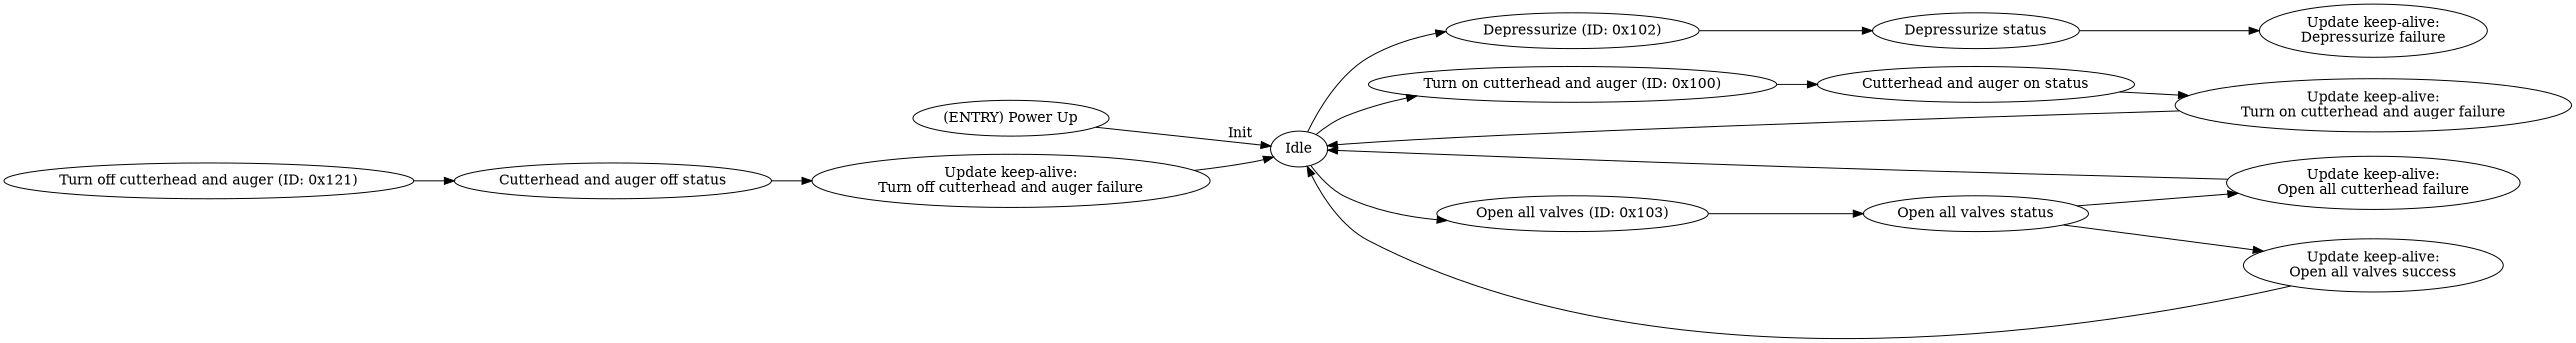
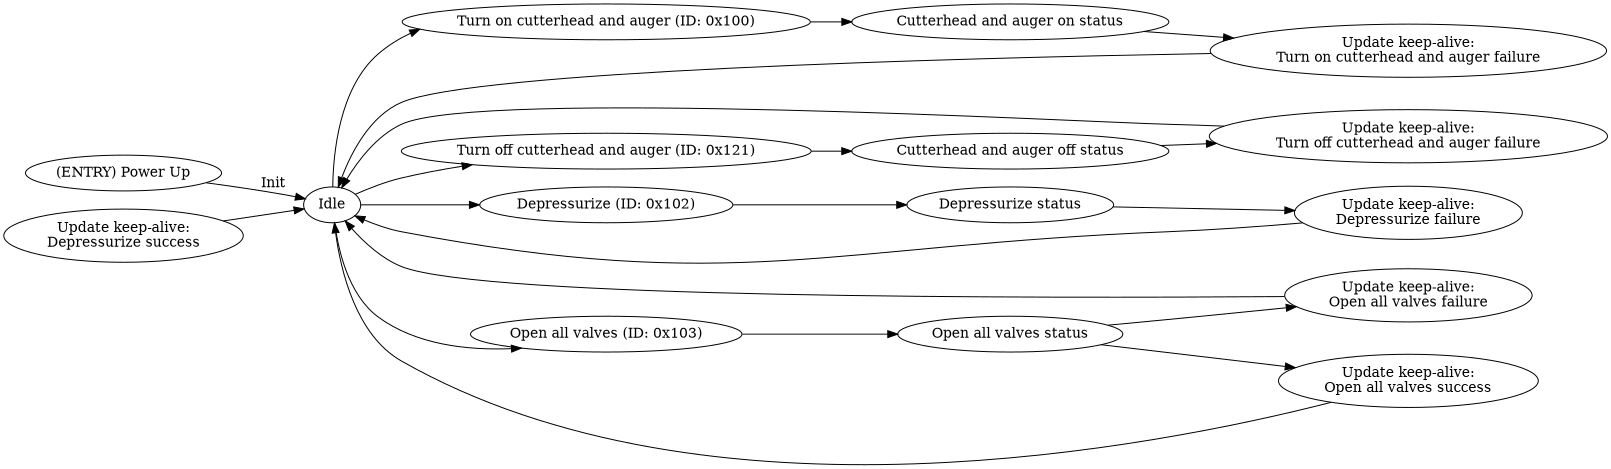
edge "Idle" -> "Turn off cutterhead and auger (ID: 0x121)": added
node "Update keep-alive: Open all cutterhead failure": label "Update keep-alive: Open all cutterhead failure" -> "Update keep-alive: Open all valves failure"
node "Update keep-alive: Depressurize success": added
edge "Update keep-alive: Depressurize failure" -> "Idle": added
